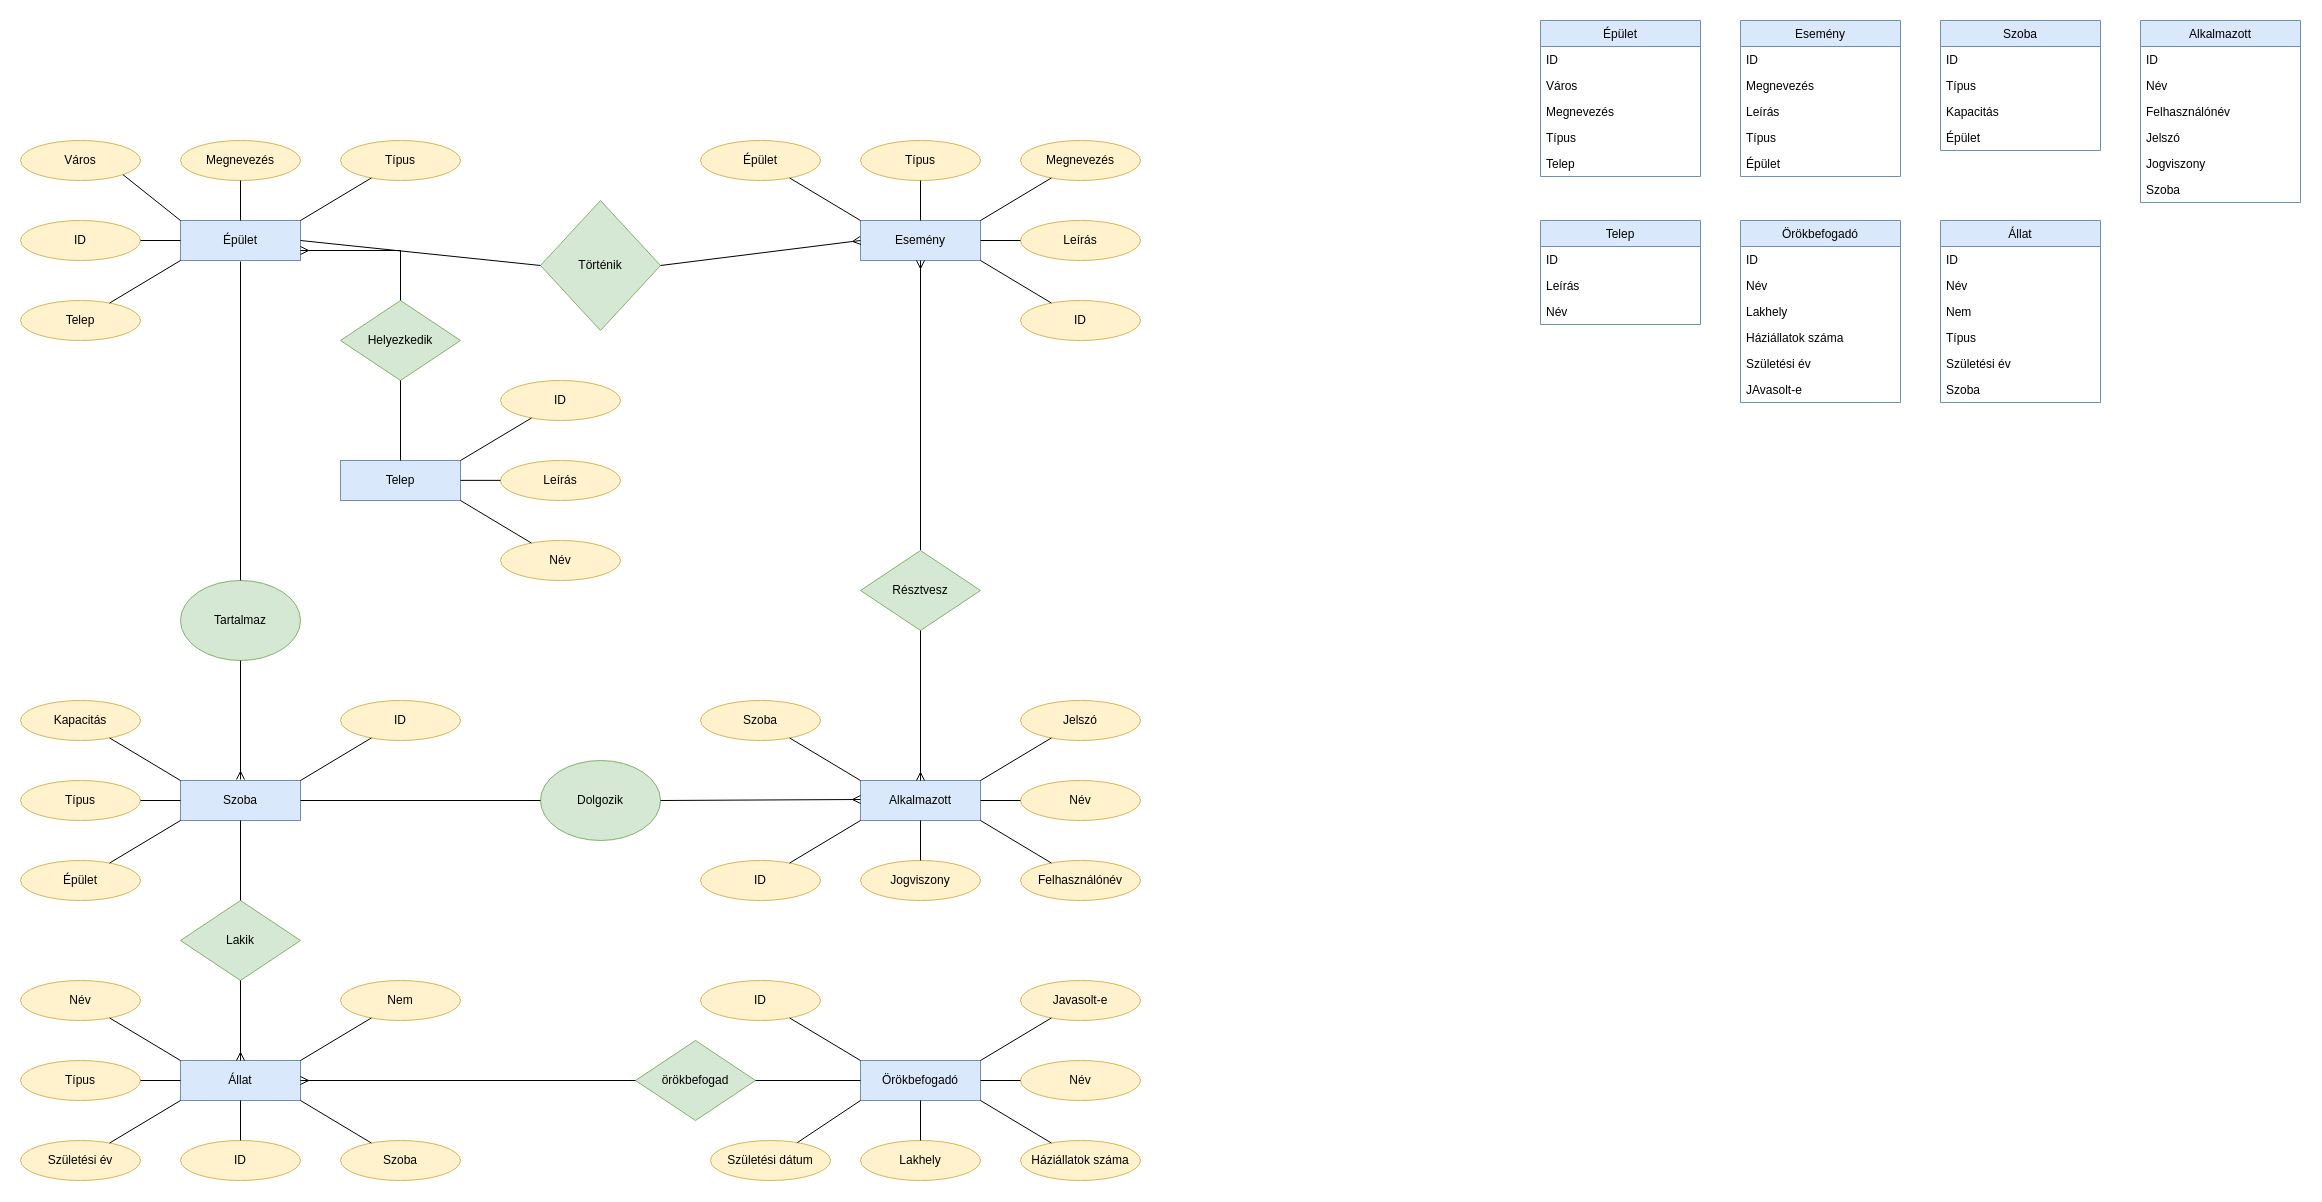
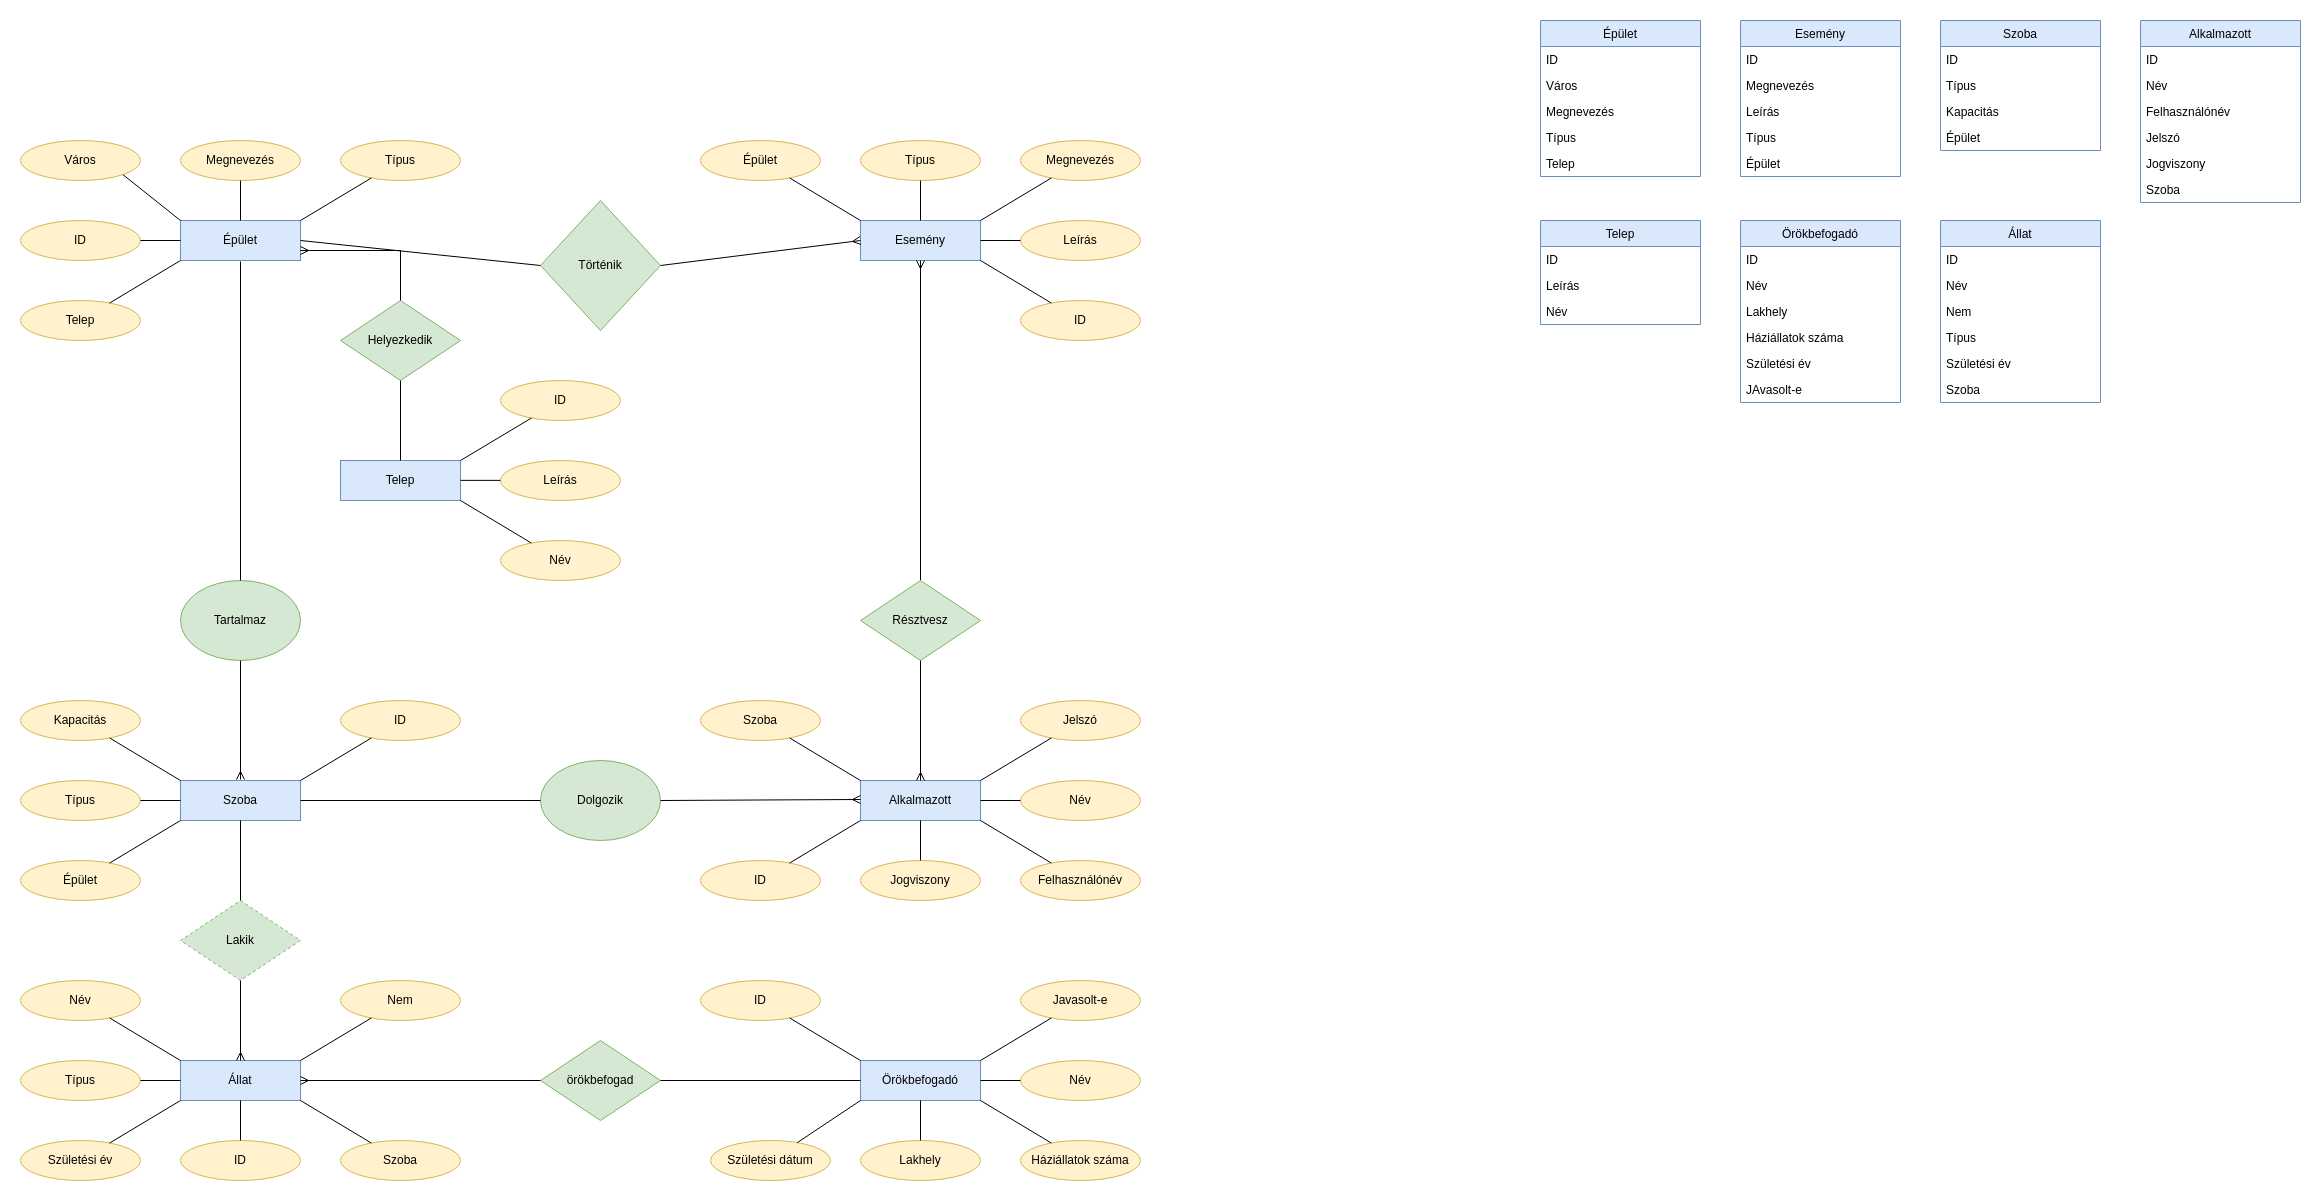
node "Résztvesz": moved (921, 591) -> (921, 621)
node "Lakik": style solid -> dashed
node "örökbefogad": moved (696, 1081) -> (601, 1081)
